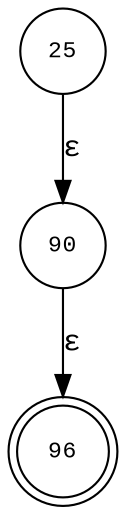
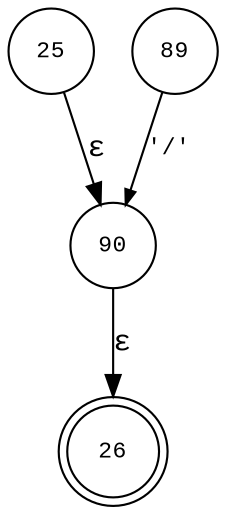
node "89": added
node "96": label "96" -> "26"
